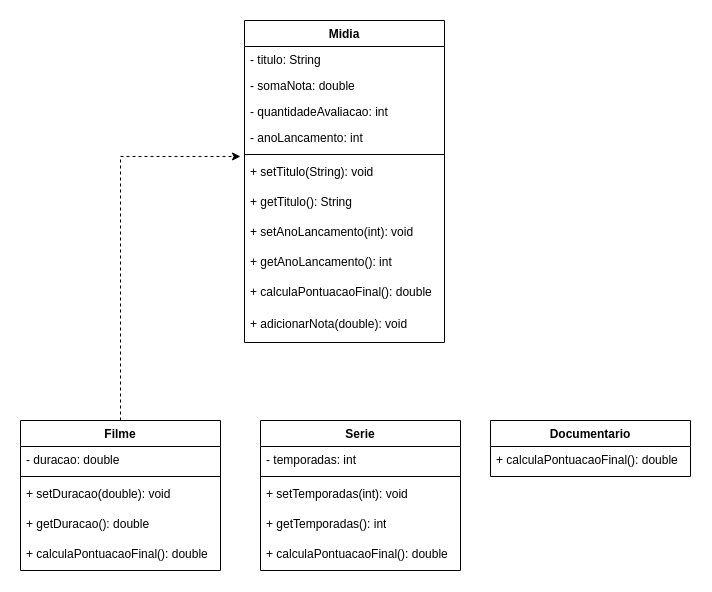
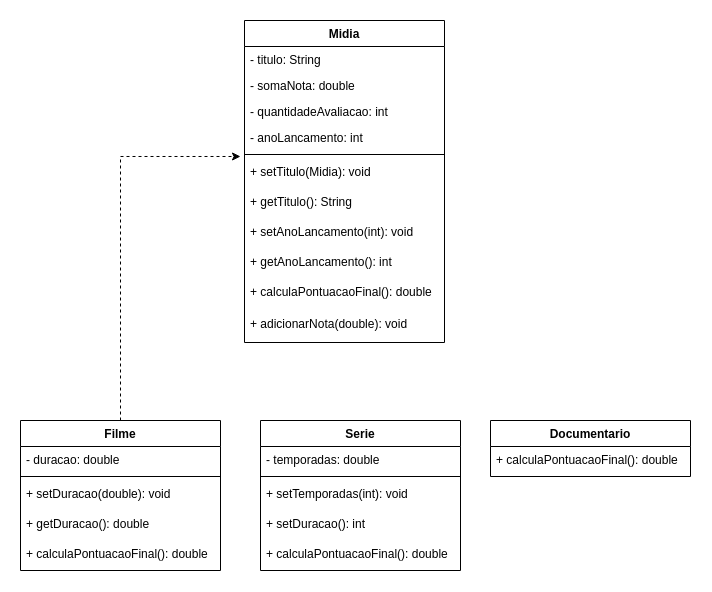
node "+ setTitulo(String): void": label "+ setTitulo(String): void" -> "+ setTitulo(Midia): void"
node "- temporadas: int": label "- temporadas: int" -> "- temporadas: double"
node "+ getTemporadas(): int": label "+ getTemporadas(): int" -> "+ setDuracao(): int"
